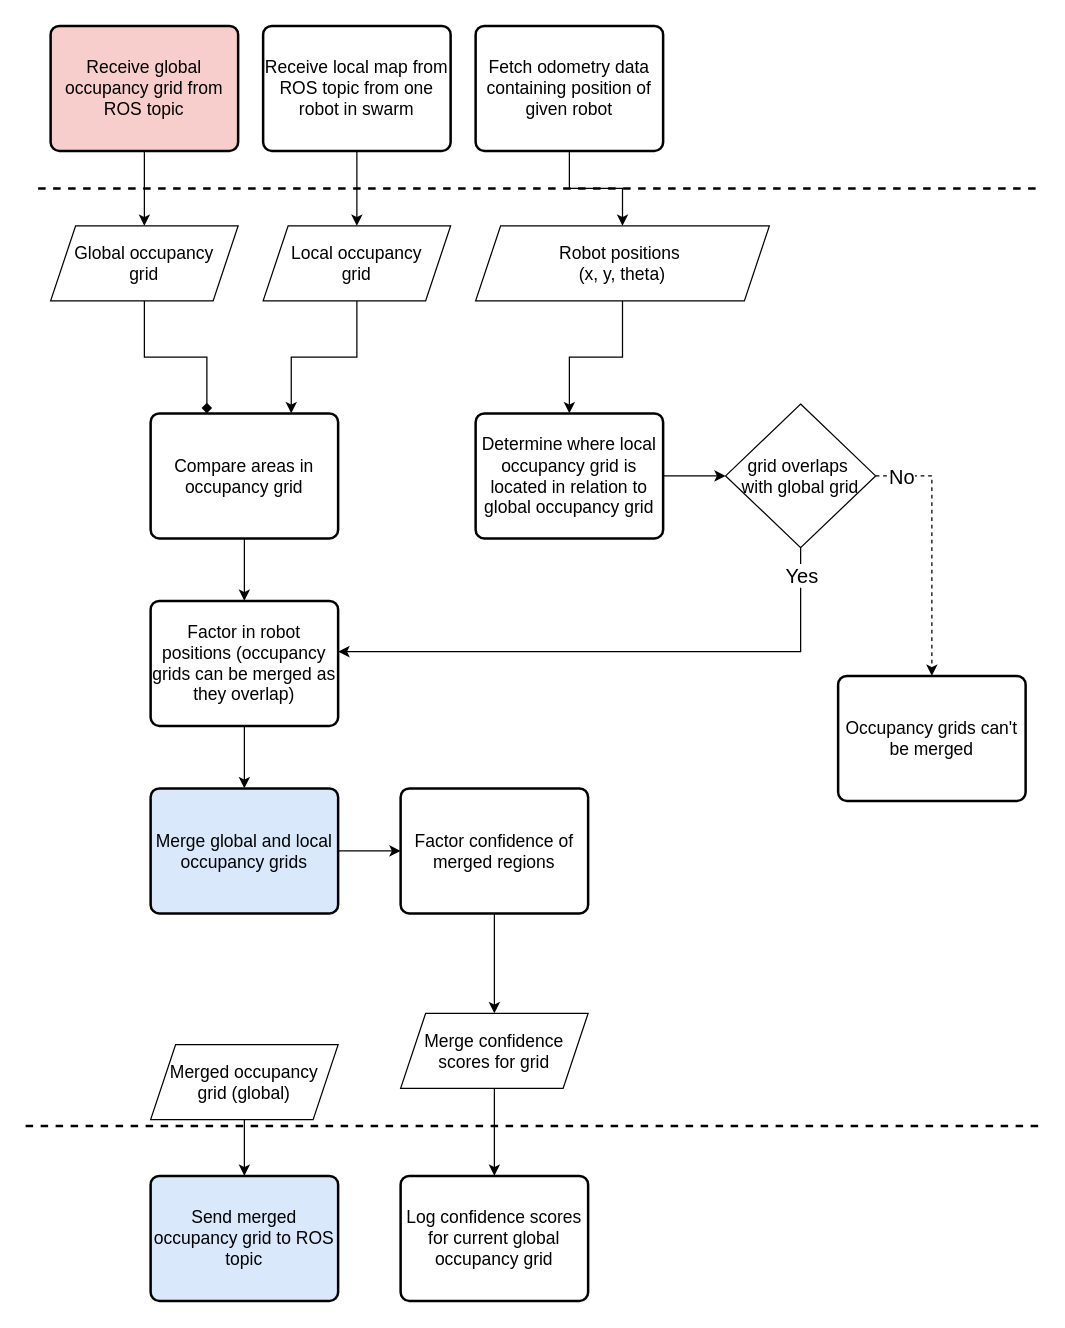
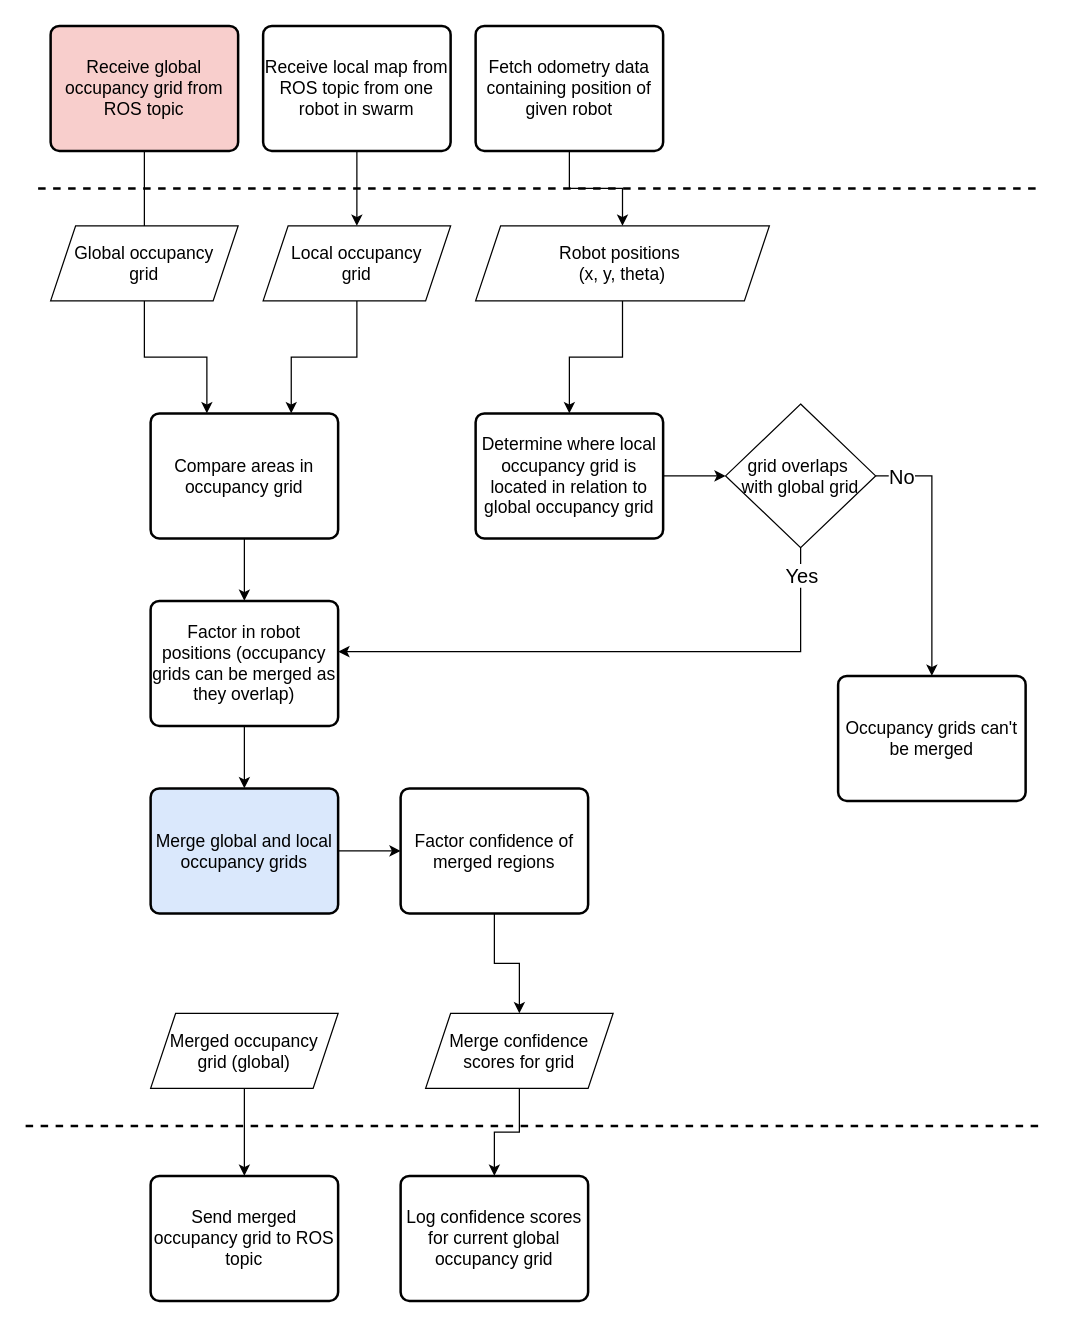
edge "Receive global occupancy grid from ROS topic" -> "Global occupancy grid": arrowhead classic -> none
edge "Global occupancy grid" -> "Compare areas in occupancy grid": arrowhead diamond -> classic
edge "grid overlaps with global grid" -> "Occupancy grids can't be merged": style dashed -> solid
node "Merge confidence scores for grid": moved (494, 1051) -> (519, 1051)
node "Merged occupancy grid (global)": moved (244, 1082) -> (244, 1051)
node "Send merged occupancy grid to ROS topic": fillcolor #dae8fc -> #ffffff
